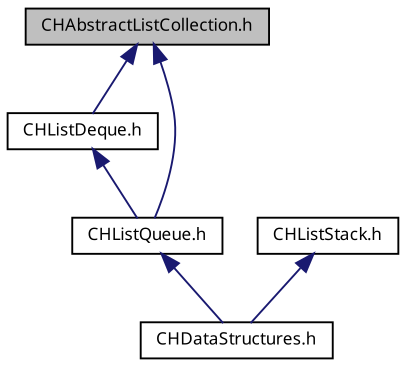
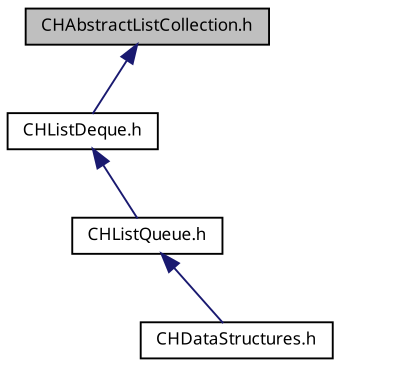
edge "CHListQueue.h" -> "CHAbstractListCollection.h": removed
node "CHListStack.h": removed
